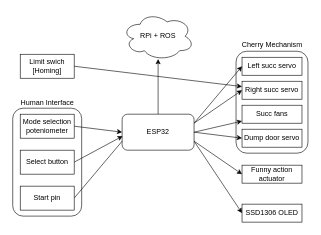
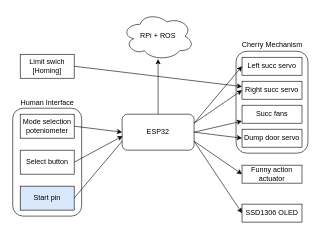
node "Start pin": fillcolor #ffffff -> #dae8fc
